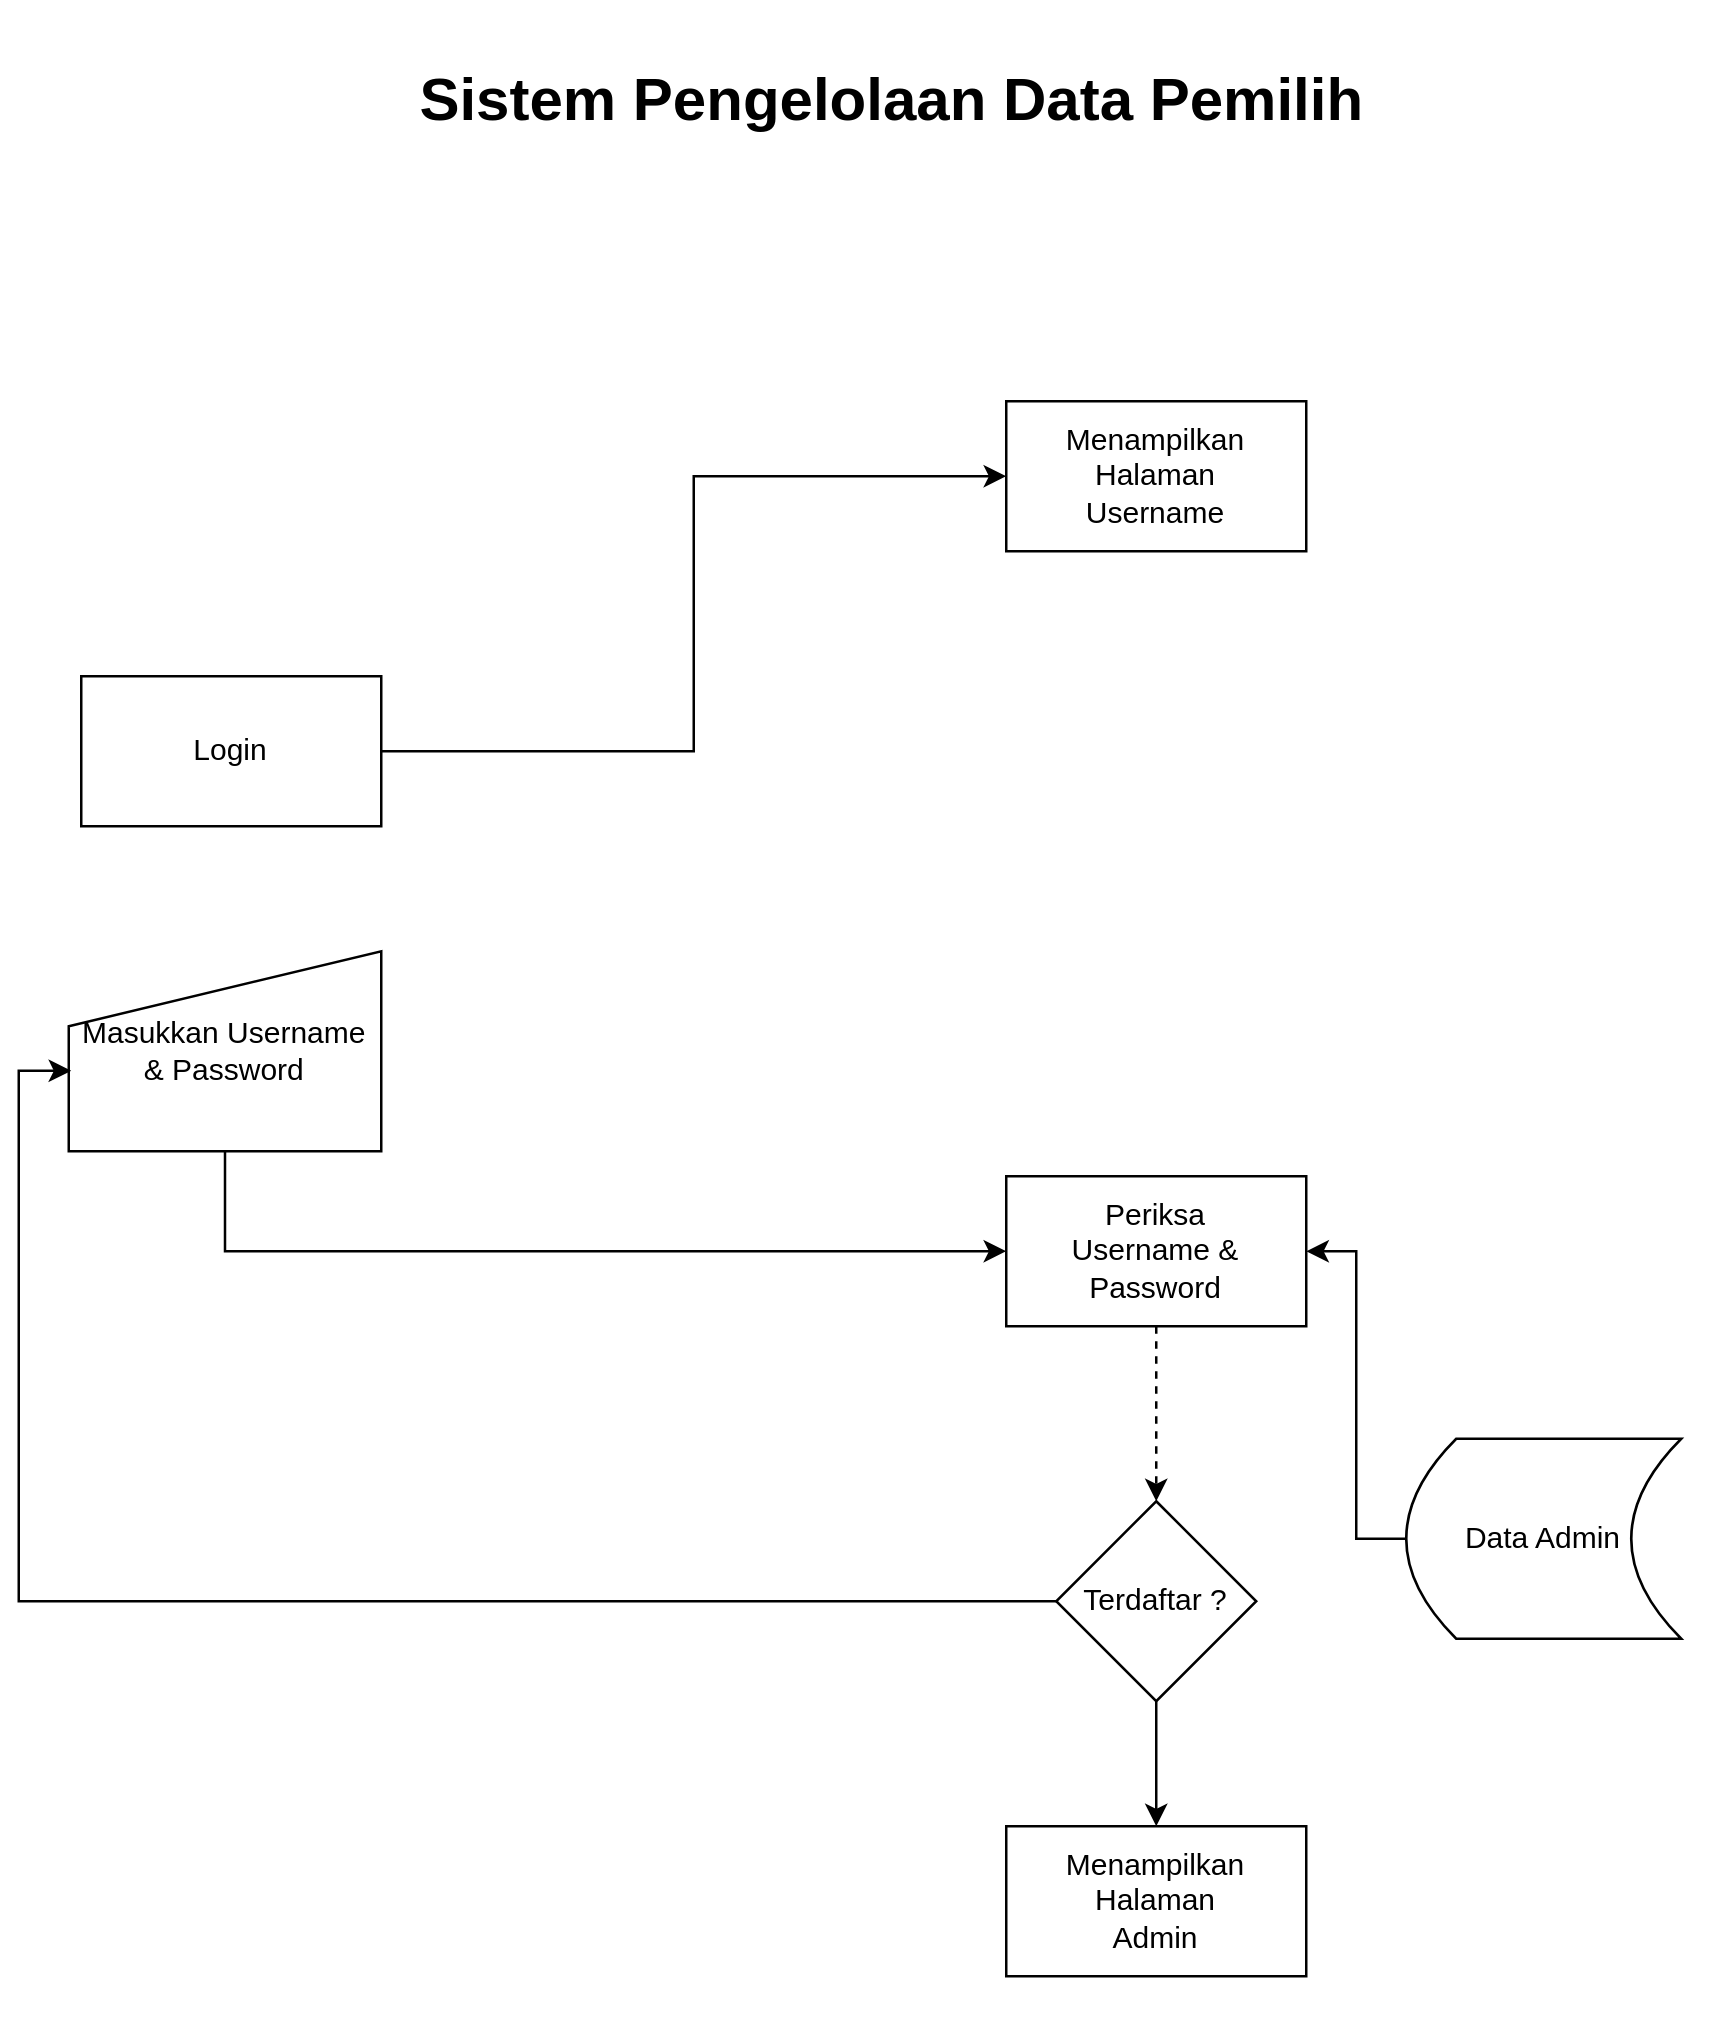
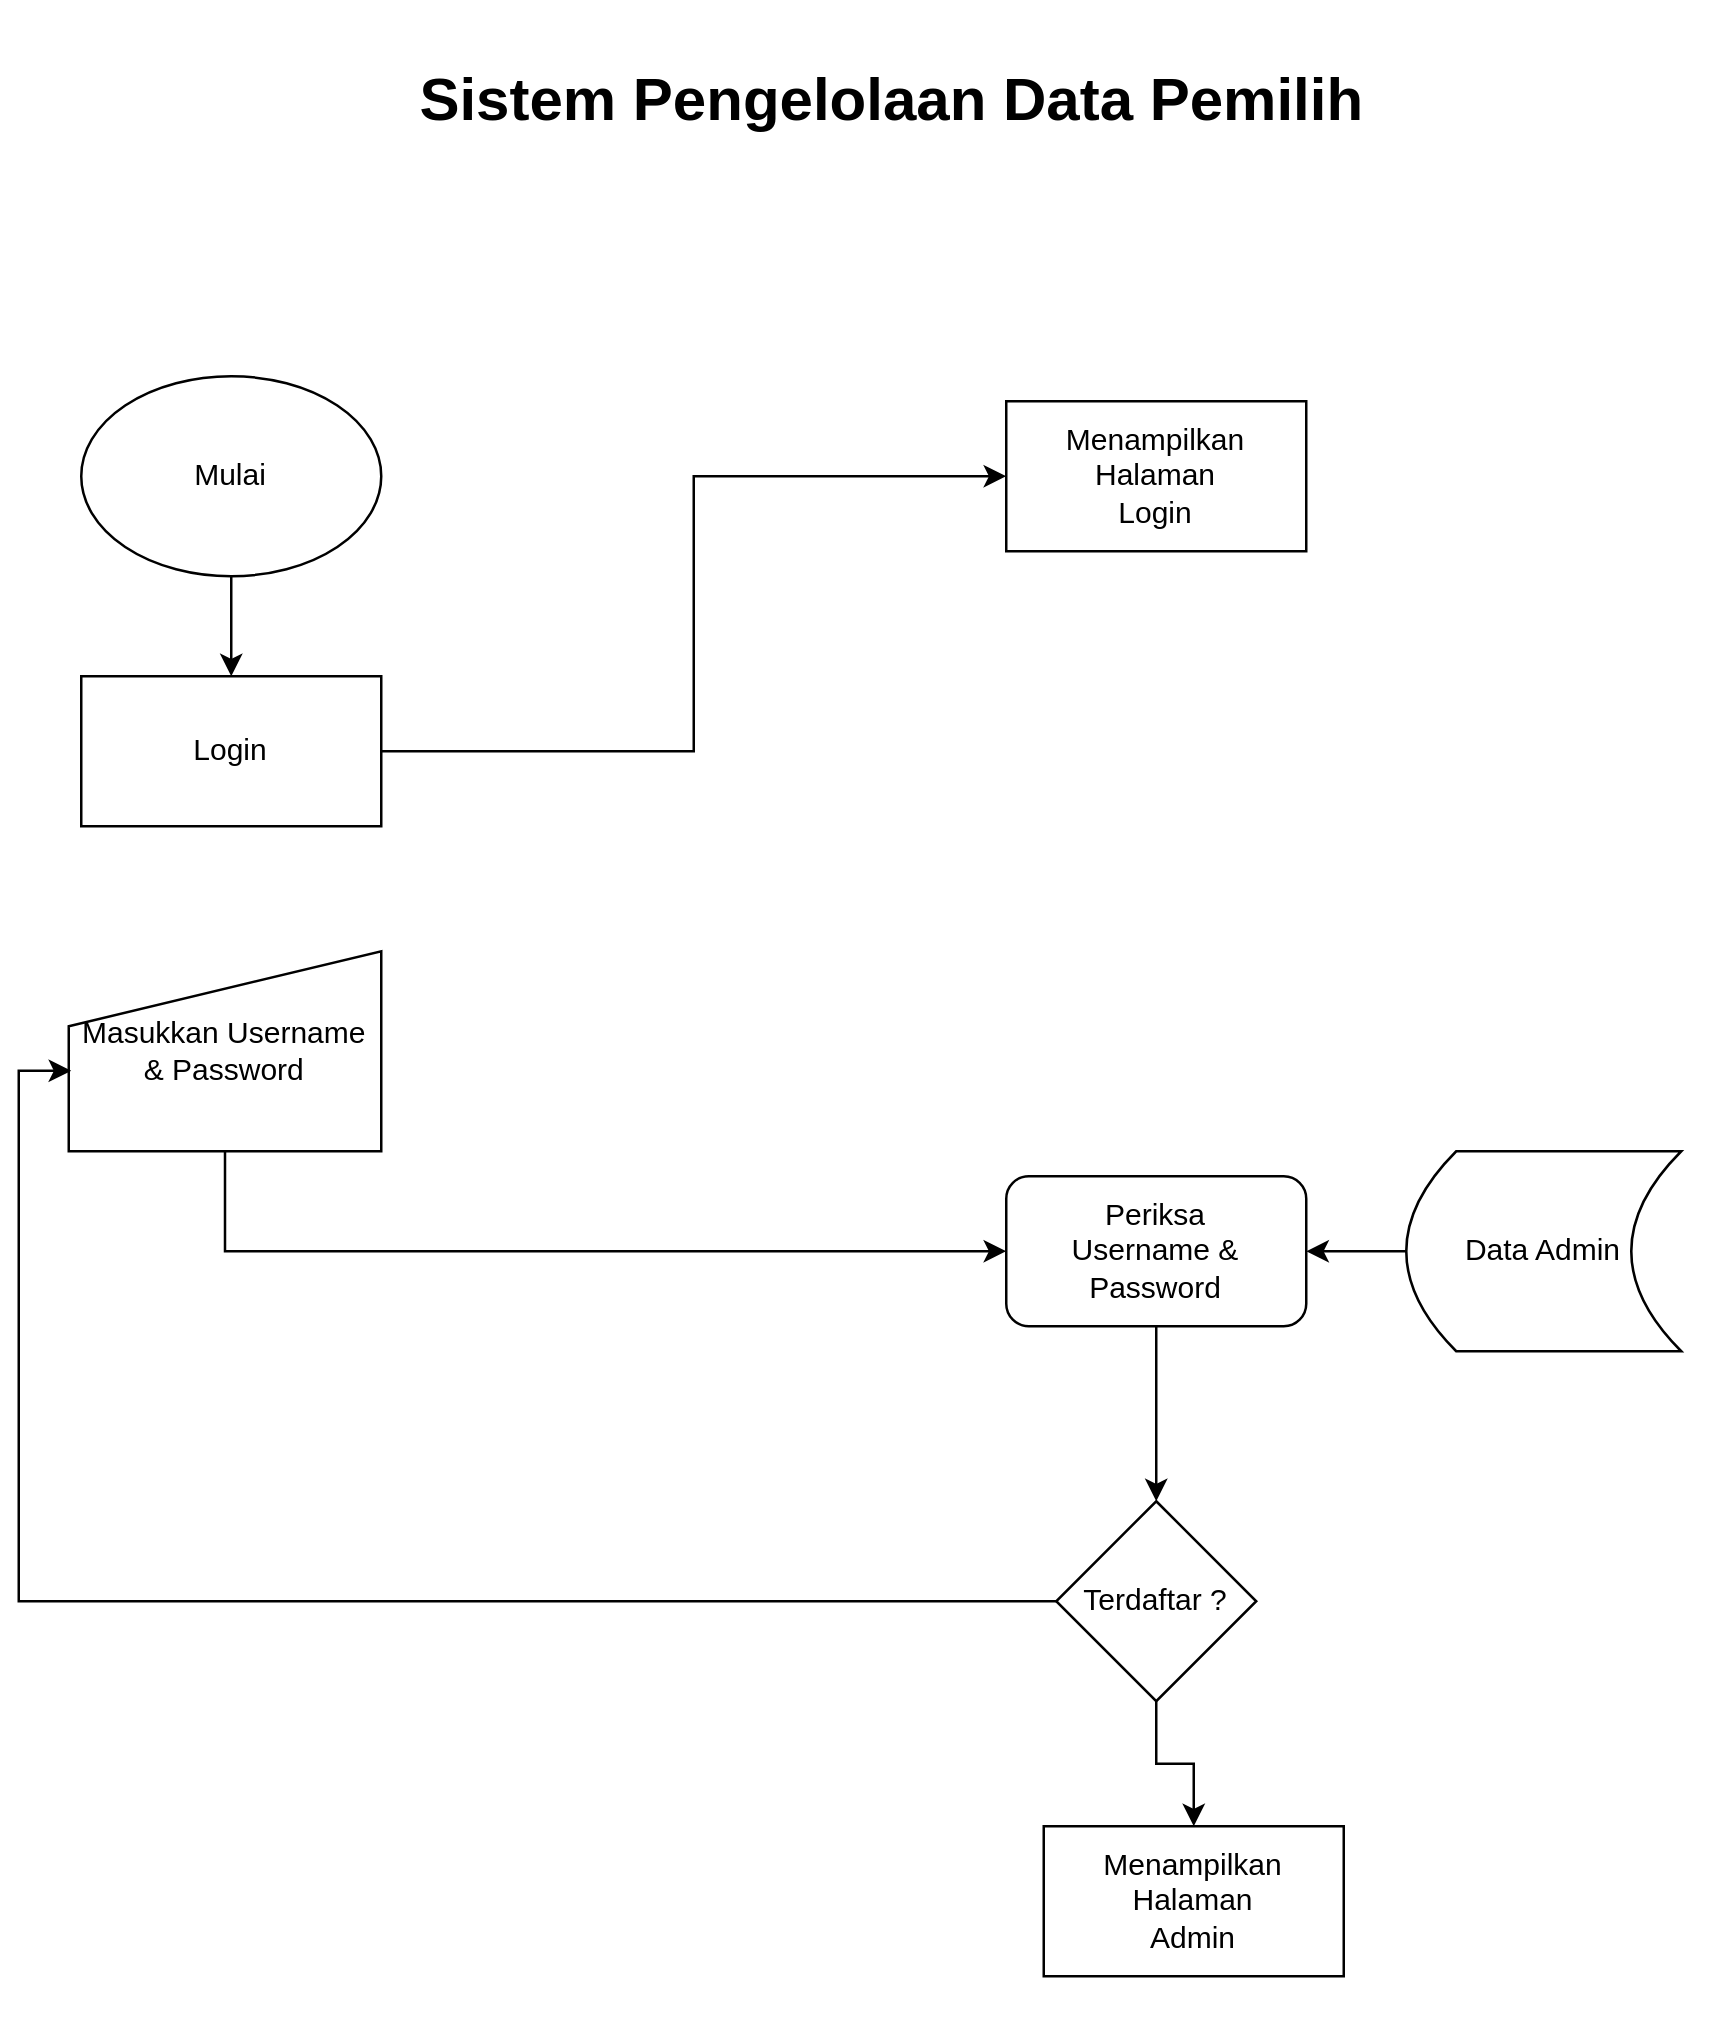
node "Mulai": added
node "Menampilkan Halaman Username": label "Menampilkan Halaman Username" -> "Menampilkan Halaman Login"
edge "Mulai" -> "Login": added
node "Periksa Username & Password": shape rectangle -> rounded rectangle
edge "Periksa Username & Password" -> "Terdaftar ?": style dashed -> solid
node "Data Admin": moved (1544, 1539) -> (1544, 1251)
node "Menampilkan Halaman Admin": moved (1156, 1901) -> (1194, 1901)
